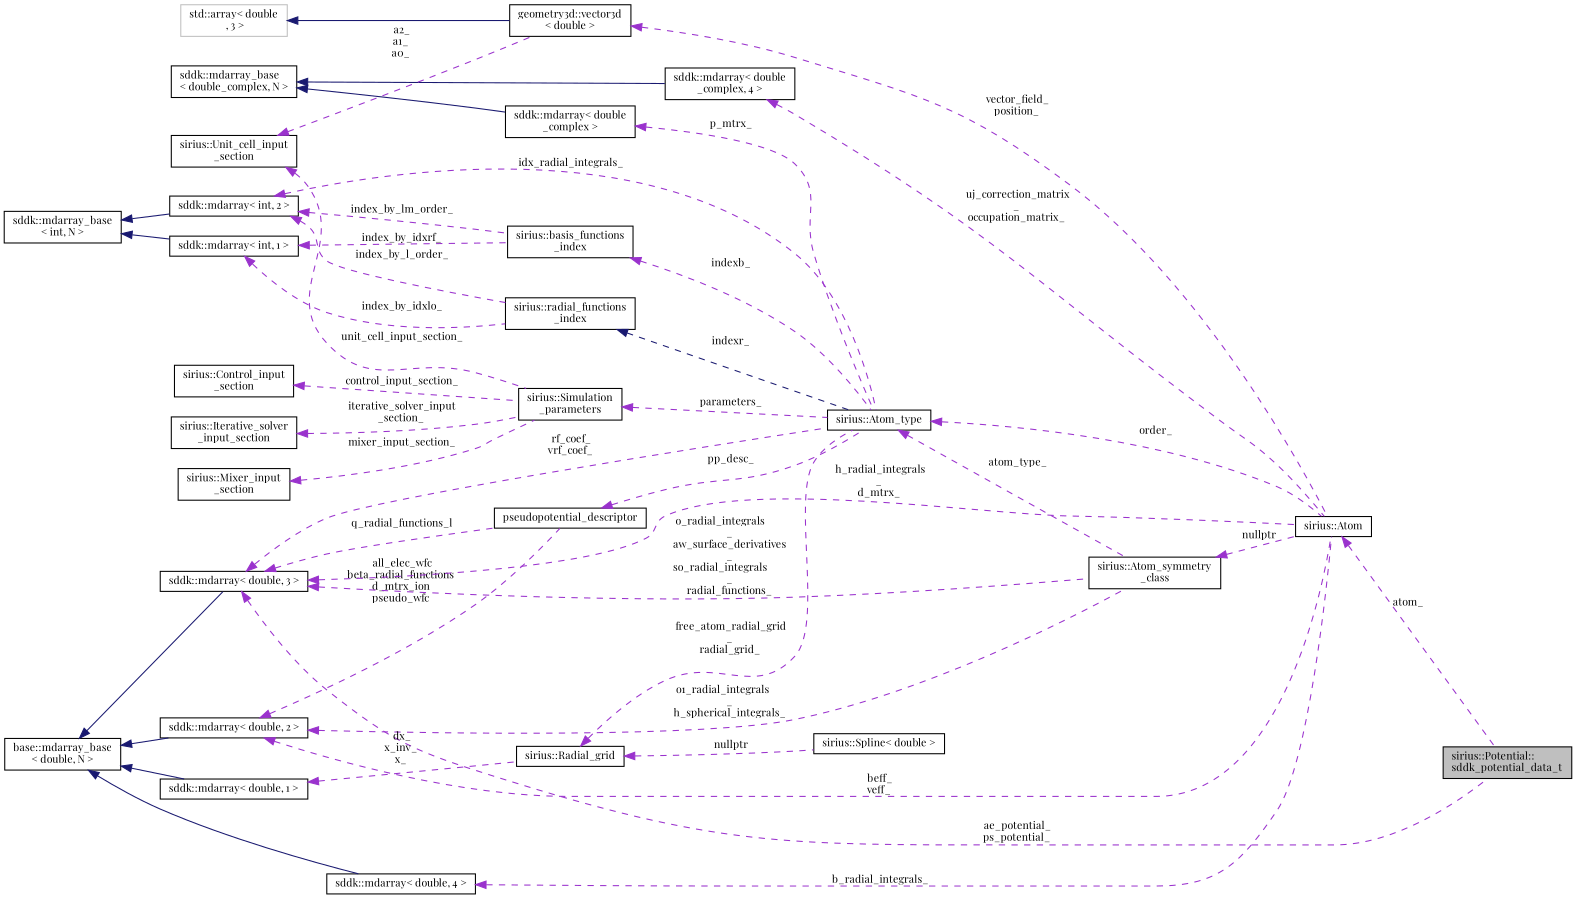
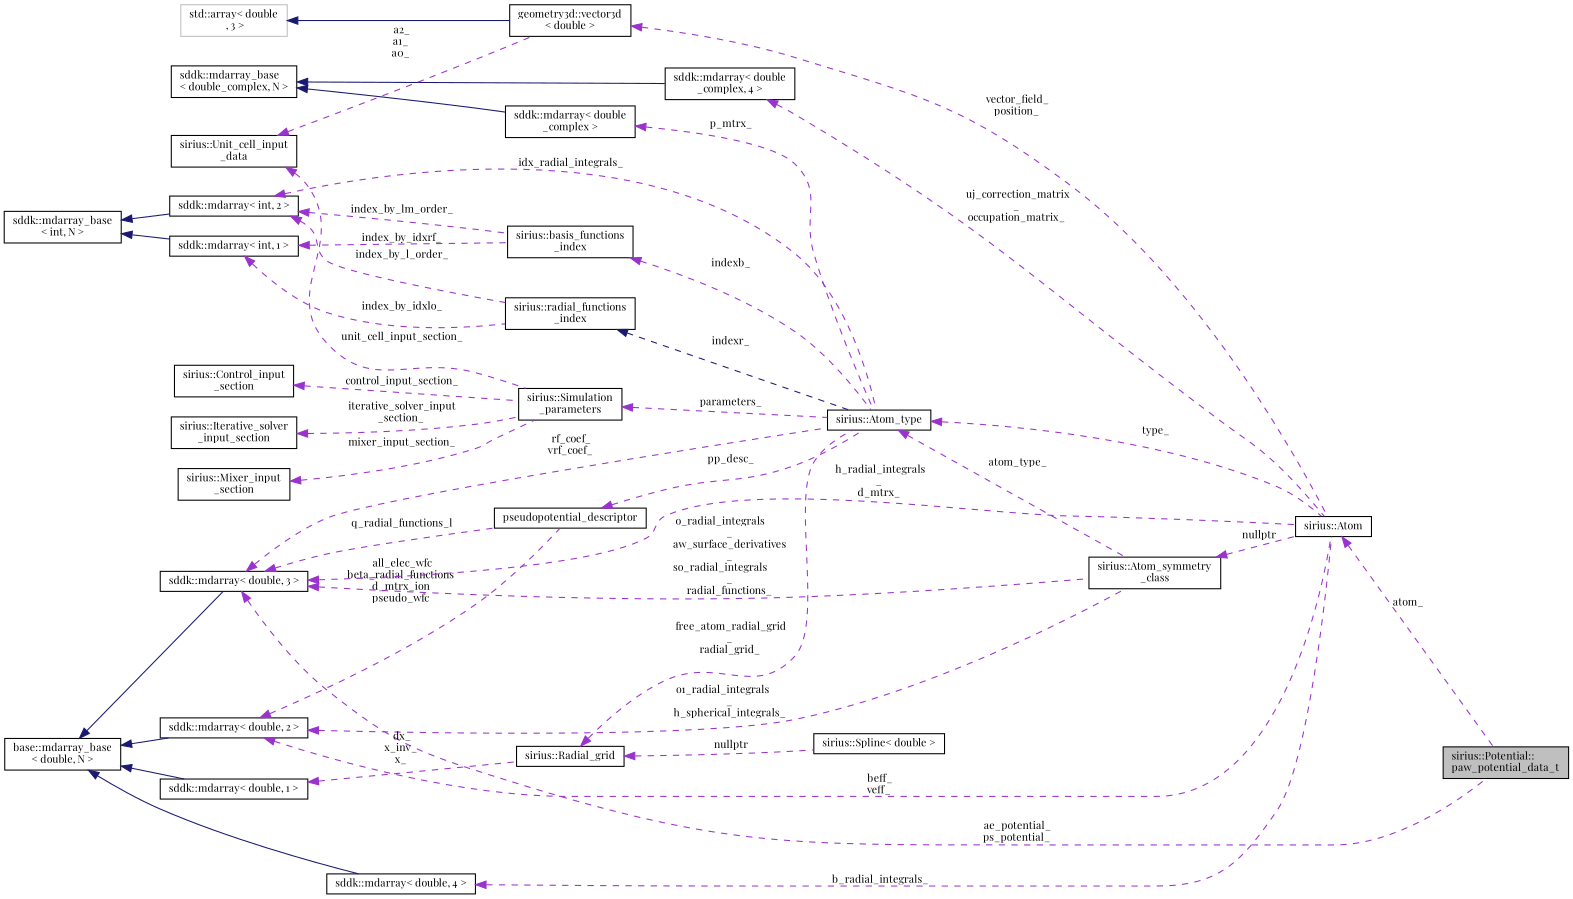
node "sirius::Unit_cell_input _section": label "sirius::Unit_cell_input _section" -> "sirius::Unit_cell_input _data"
edge "sirius::Atom" -> "sirius::Atom_type": label " order_" -> " type_"
node "sirius::Potential:: sddk_potential_data_t": label "sirius::Potential:: sddk_potential_data_t" -> "sirius::Potential:: paw_potential_data_t"
